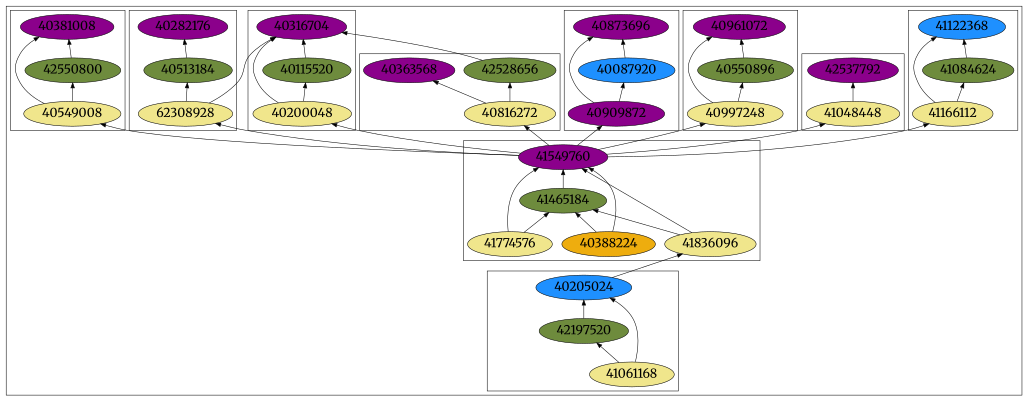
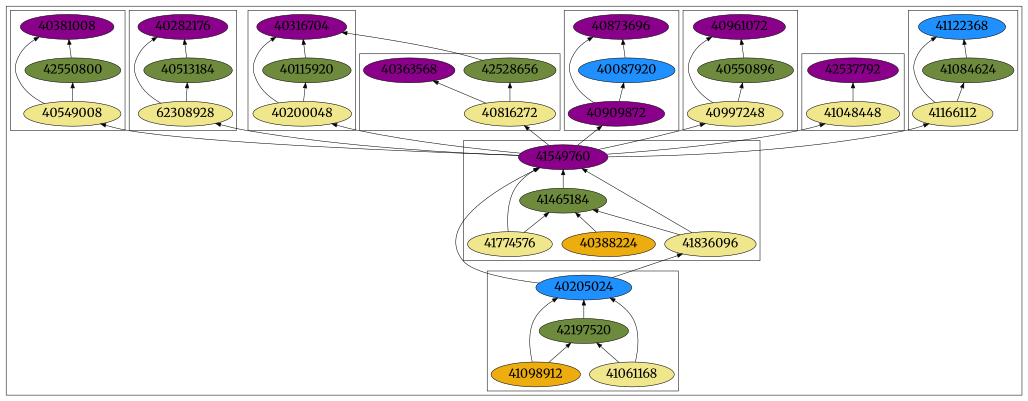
node "40115520": label "40115520" -> "40115920"
edge "62308928" -> "40316704": now "62308928" -> "40282176"
edge "40388224" -> "41549760": now "40205024" -> "41549760"
node "41098912": added
